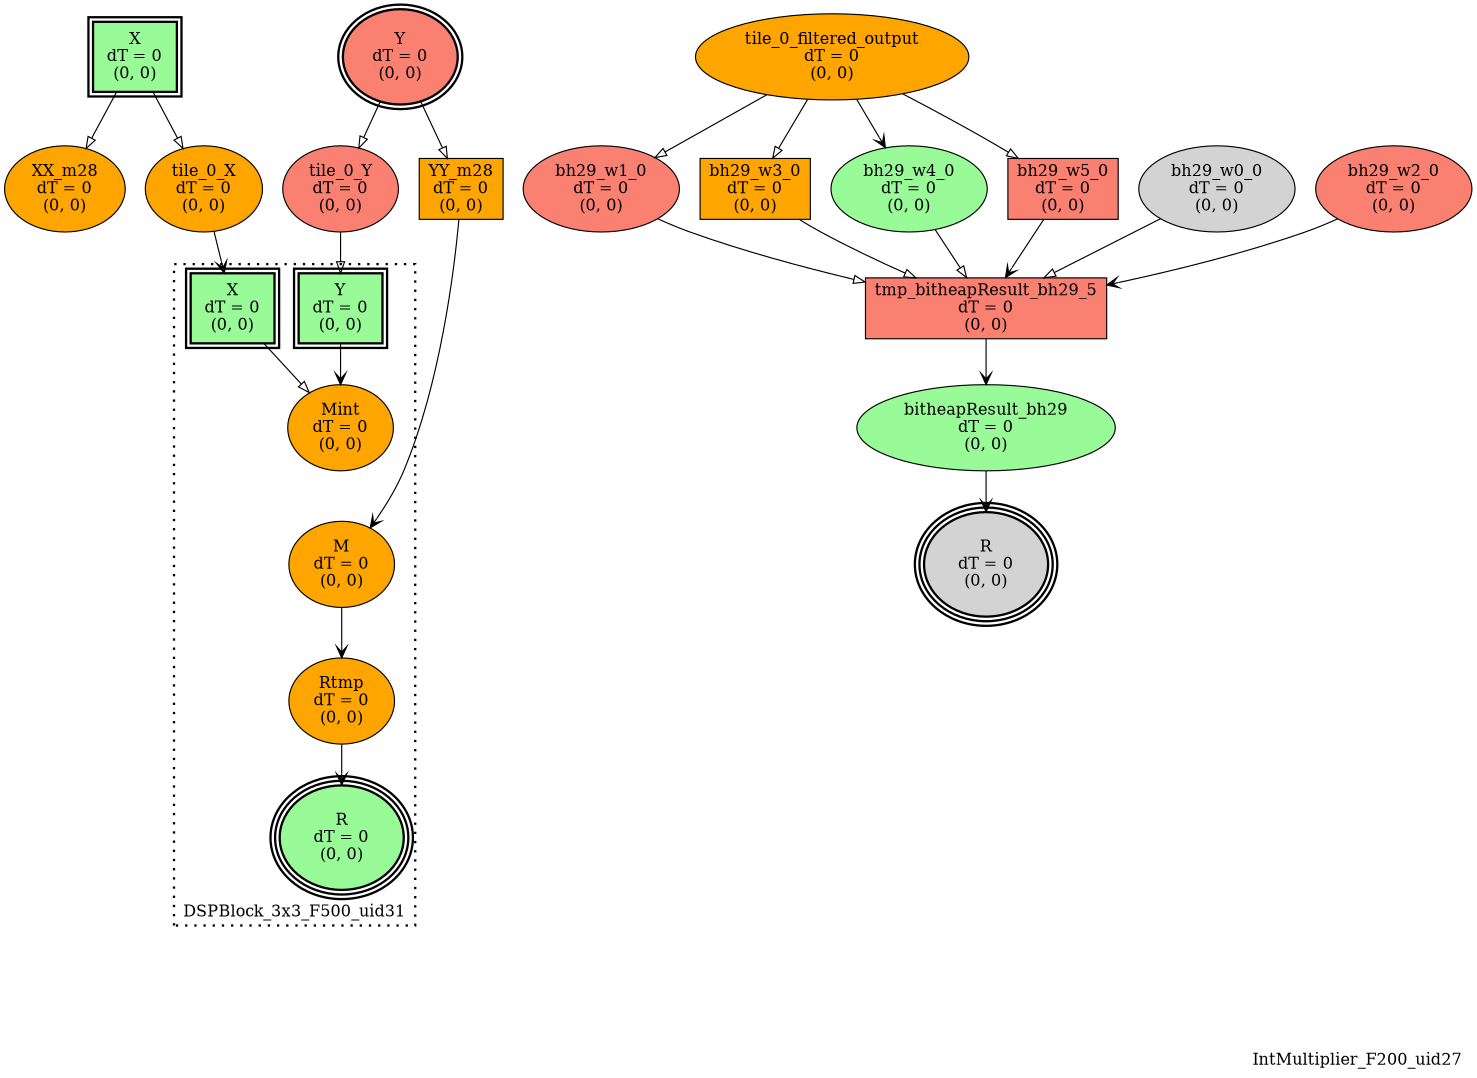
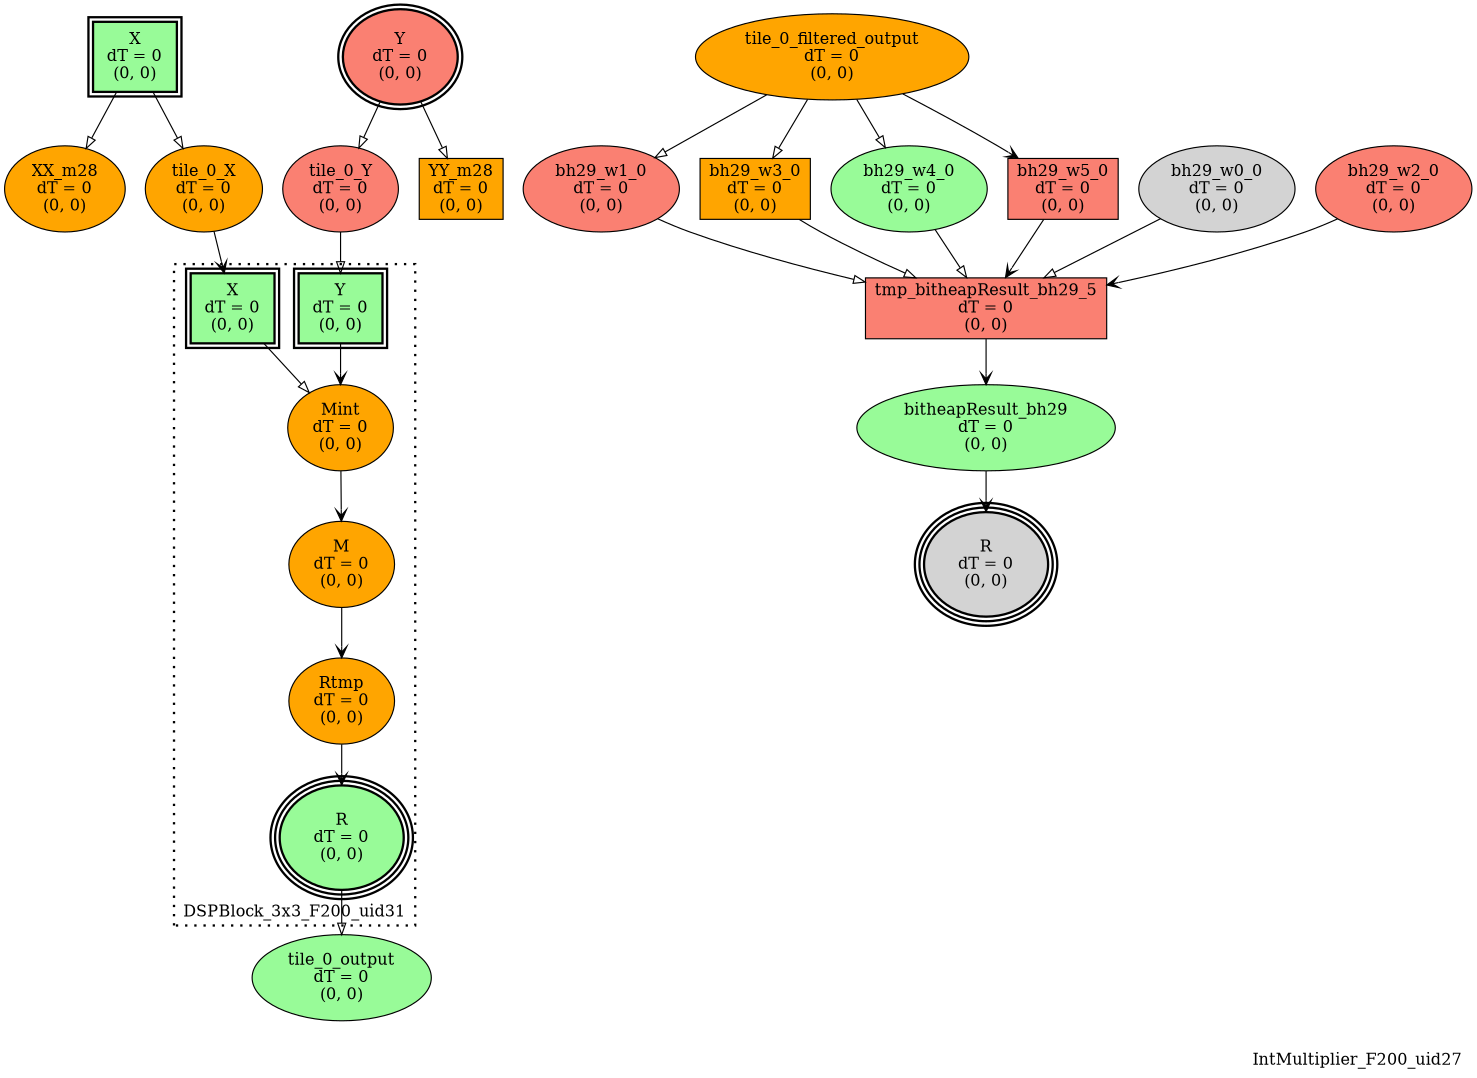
edge "tile_0_filtered_output dT = 0 (0, 0)" -> "bh29_w4_0 dT = 0 (0, 0)": arrowhead vee -> onormal
edge "tile_0_filtered_output dT = 0 (0, 0)" -> "bh29_w5_0 dT = 0 (0, 0)": arrowhead onormal -> vee
edge "YY_m28 dT = 0 (0, 0)" -> "M dT = 0 (0, 0)": now "Mint dT = 0 (0, 0)" -> "M dT = 0 (0, 0)"
cluster "DSPBlock_3x3_F500_uid31": label "DSPBlock_3x3_F500_uid31" -> "DSPBlock_3x3_F200_uid31"
node "tile_0_output dT = 0 (0, 0)": added
